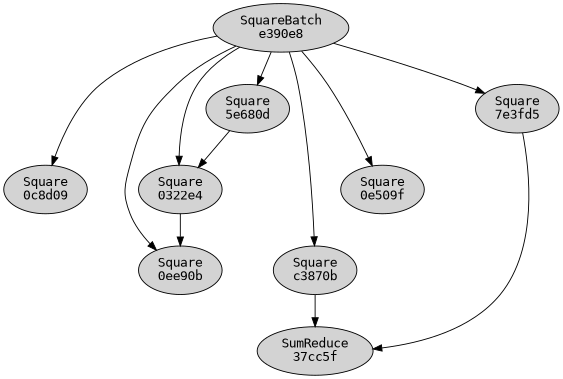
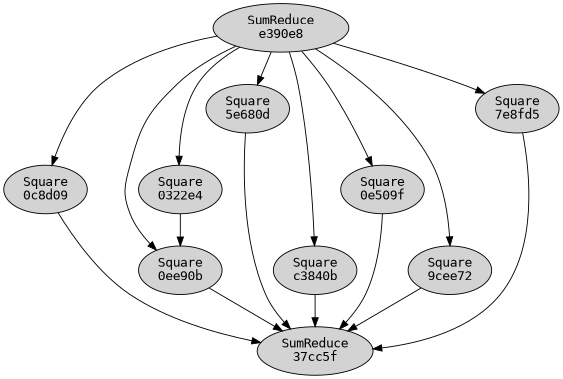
node "SquareBatch e390e8": label "SquareBatch e390e8" -> "SumReduce e390e8"
node "Square 7e3fd5": label "Square 7e3fd5" -> "Square 7e8fd5"
edge "Square 5e680d" -> "Square 0322e4": now "Square 5e680d" -> "SumReduce 37cc5f"
node "Square c3870b": label "Square c3870b" -> "Square c3840b"
node "Square 9cee72": added
edge "Square 0e509f" -> "SumReduce 37cc5f": added
edge "Square 0c8d09" -> "SumReduce 37cc5f": added
edge "Square 0ee90b" -> "SumReduce 37cc5f": added
